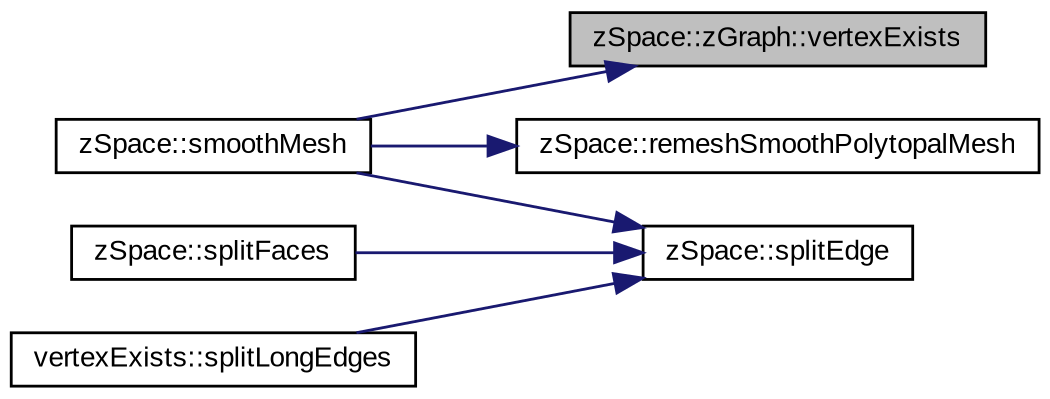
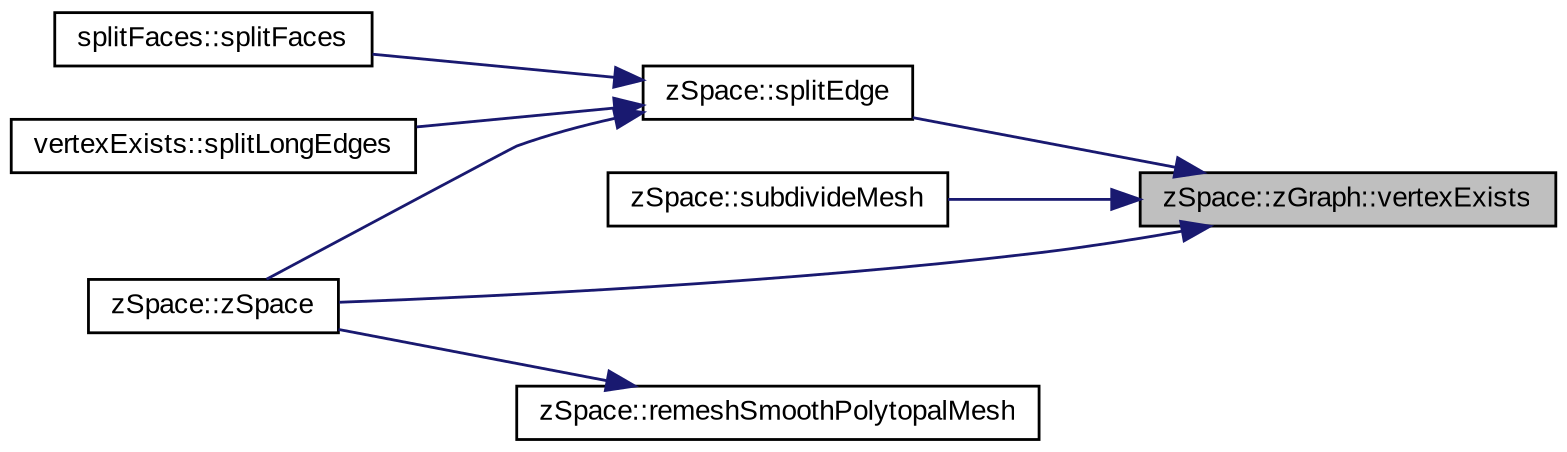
edge "zSpace::splitEdge" -> "zSpace::zGraph::vertexExists": added
node "zSpace::smoothMesh": label "zSpace::smoothMesh" -> "zSpace::zSpace"
node "zSpace::subdivideMesh": added
node "zSpace::splitFaces": label "zSpace::splitFaces" -> "splitFaces::splitFaces"
